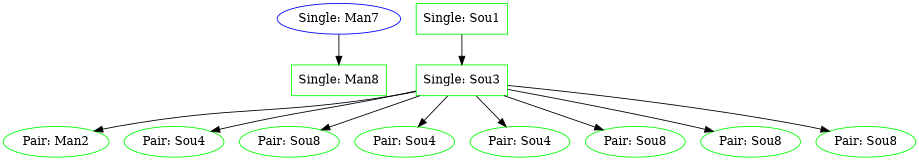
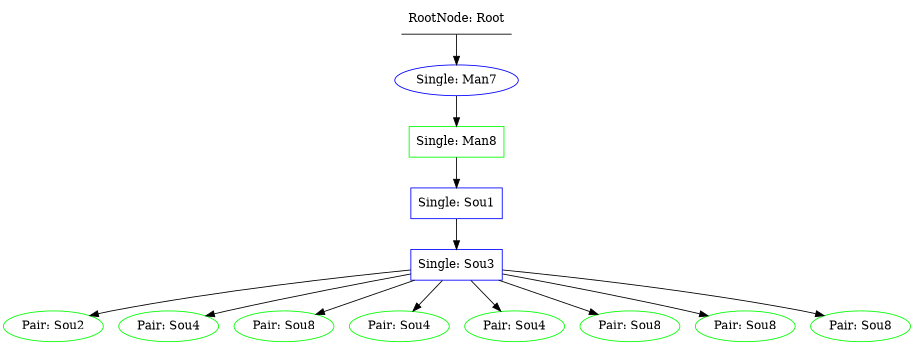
node "RootNode: Root": added
node "Single: Sou1": color green -> blue
node "Single: Sou3": color green -> blue
node "Pair: Man2": label "Pair: Man2" -> "Pair: Sou2"
edge "Single: Man8" -> "Single: Sou1": added
